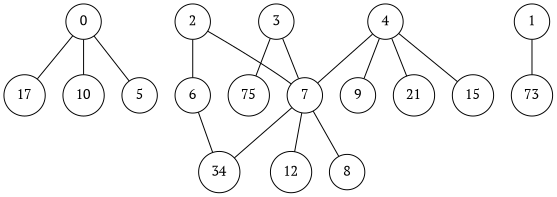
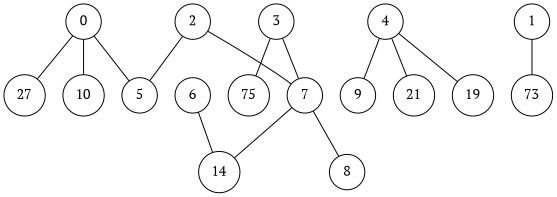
edge "2" -- "6": now "2" -- "5"
edge "4" -- "7": removed
node "17": label "17" -> "27"
node "15": label "15" -> "19"
node "34": label "34" -> "14"
node "12": removed
